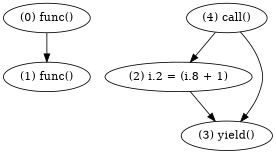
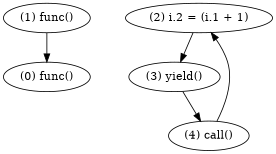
edge "(0) func()" -> "(1) func()": reversed
edge "(4) call()" -> "(3) yield()": reversed
node "(2) i.2 = (i.8 + 1)": label "(2) i.2 = (i.8 + 1)" -> "(2) i.2 = (i.1 + 1)"
